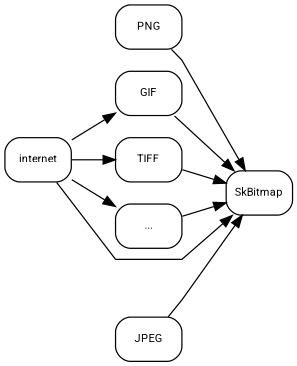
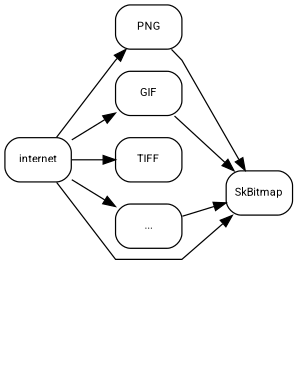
edge "internet" -> "PNG": added
edge "TIFF" -> "SkBitmap": removed
node "JPEG": removed
